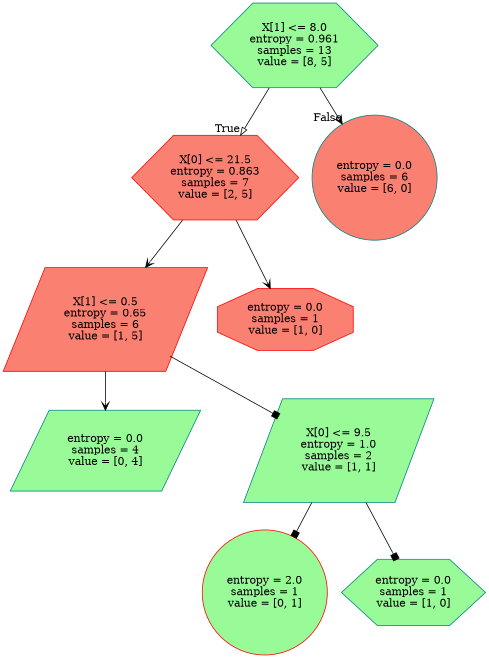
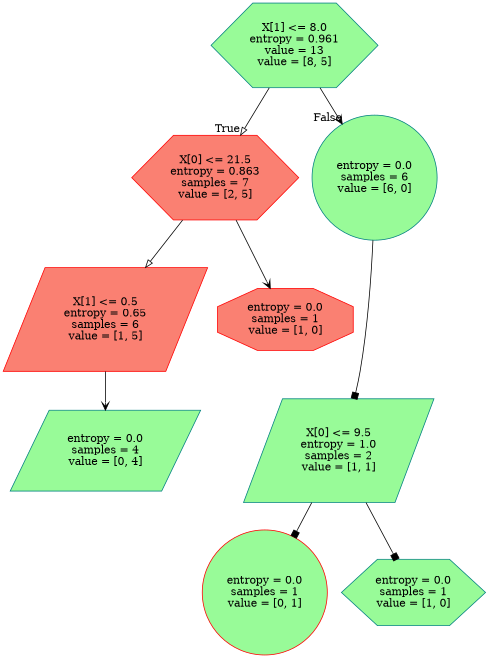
node "X[1] <= 8.0 entropy = 0.961 samples = 13 value = [8, 5]": label "X[1] <= 8.0 entropy = 0.961 samples = 13 value = [8, 5]" -> "X[1] <= 8.0 entropy = 0.961 value = 13 value = [8, 5]"
node "entropy = 0.0 samples = 6 value = [6, 0]": fillcolor salmon -> palegreen
edge "X[0] <= 21.5 entropy = 0.863 samples = 7 value = [2, 5]" -> "X[1] <= 0.5 entropy = 0.65 samples = 6 value = [1, 5]": arrowhead vee -> onormal
edge "X[1] <= 0.5 entropy = 0.65 samples = 6 value = [1, 5]" -> "X[0] <= 9.5 entropy = 1.0 samples = 2 value = [1, 1]": now "entropy = 0.0 samples = 6 value = [6, 0]" -> "X[0] <= 9.5 entropy = 1.0 samples = 2 value = [1, 1]"
node "entropy = 2.0 samples = 1 value = [0, 1]": label "entropy = 2.0 samples = 1 value = [0, 1]" -> "entropy = 0.0 samples = 1 value = [0, 1]"
